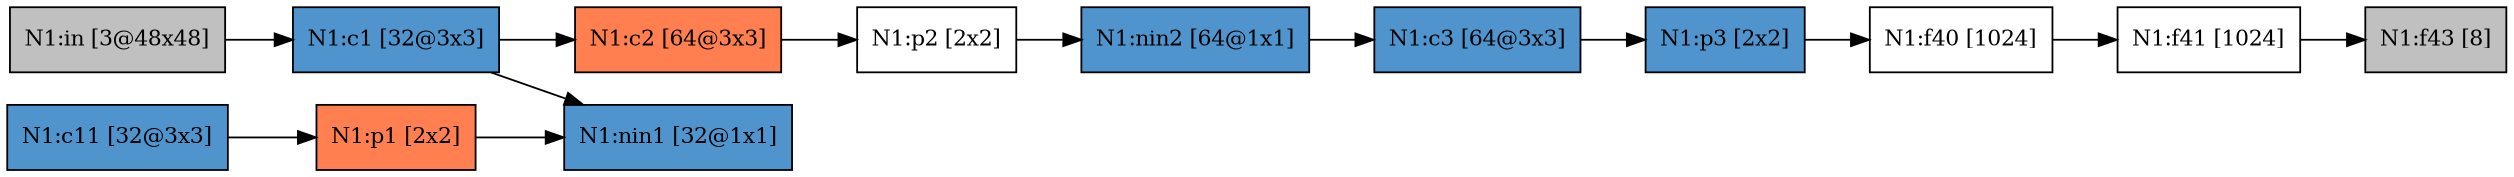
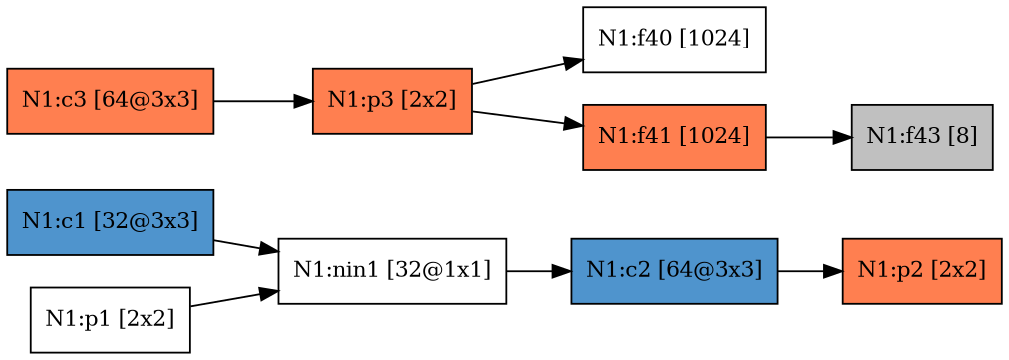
node "N1:in [3@48x48]": removed
edge "N1:c1 [32@3x3]" -> "N1:c2 [64@3x3]": now "N1:nin1 [32@1x1]" -> "N1:c2 [64@3x3]"
node "N1:c2 [64@3x3]": fillcolor coral -> steelblue3
node "N1:p2 [2x2]": fillcolor White -> coral
node "N1:nin2 [64@1x1]": removed
node "N1:c3 [64@3x3]": fillcolor steelblue3 -> coral
node "N1:p3 [2x2]": fillcolor steelblue3 -> coral
edge "N1:f40 [1024]" -> "N1:f41 [1024]": now "N1:p3 [2x2]" -> "N1:f41 [1024]"
node "N1:f41 [1024]": fillcolor White -> coral
node "N1:c11 [32@3x3]": removed
node "N1:p1 [2x2]": fillcolor coral -> White
node "N1:nin1 [32@1x1]": fillcolor steelblue3 -> White
